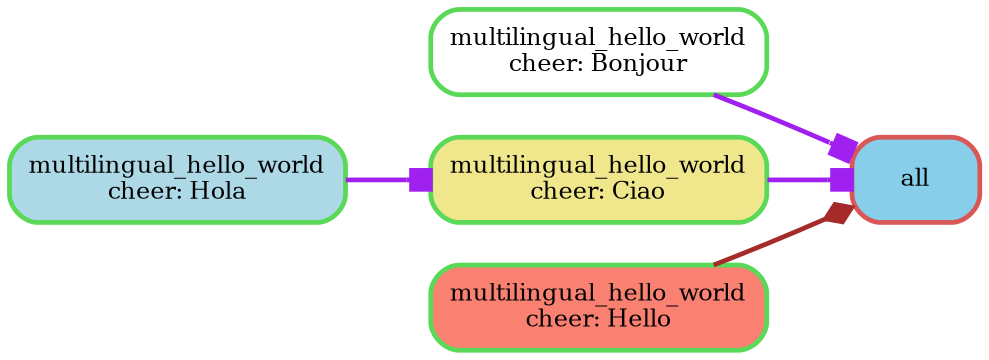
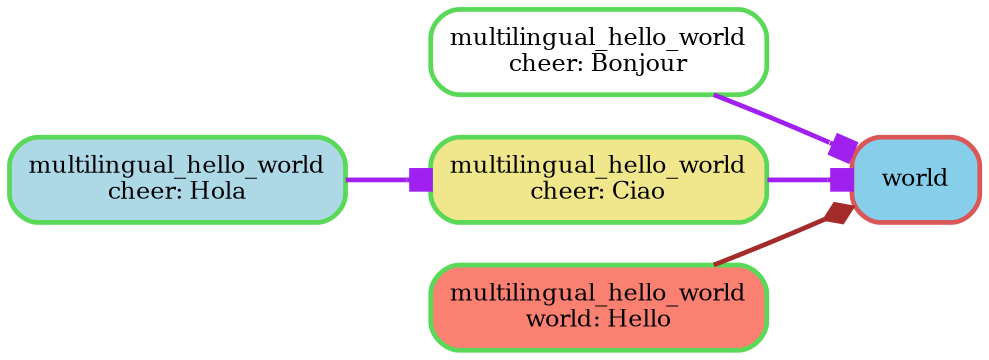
node "all": label "all" -> "world"
node "multilingual_hello_world cheer: Hello": label "multilingual_hello_world cheer: Hello" -> "multilingual_hello_world world: Hello"
